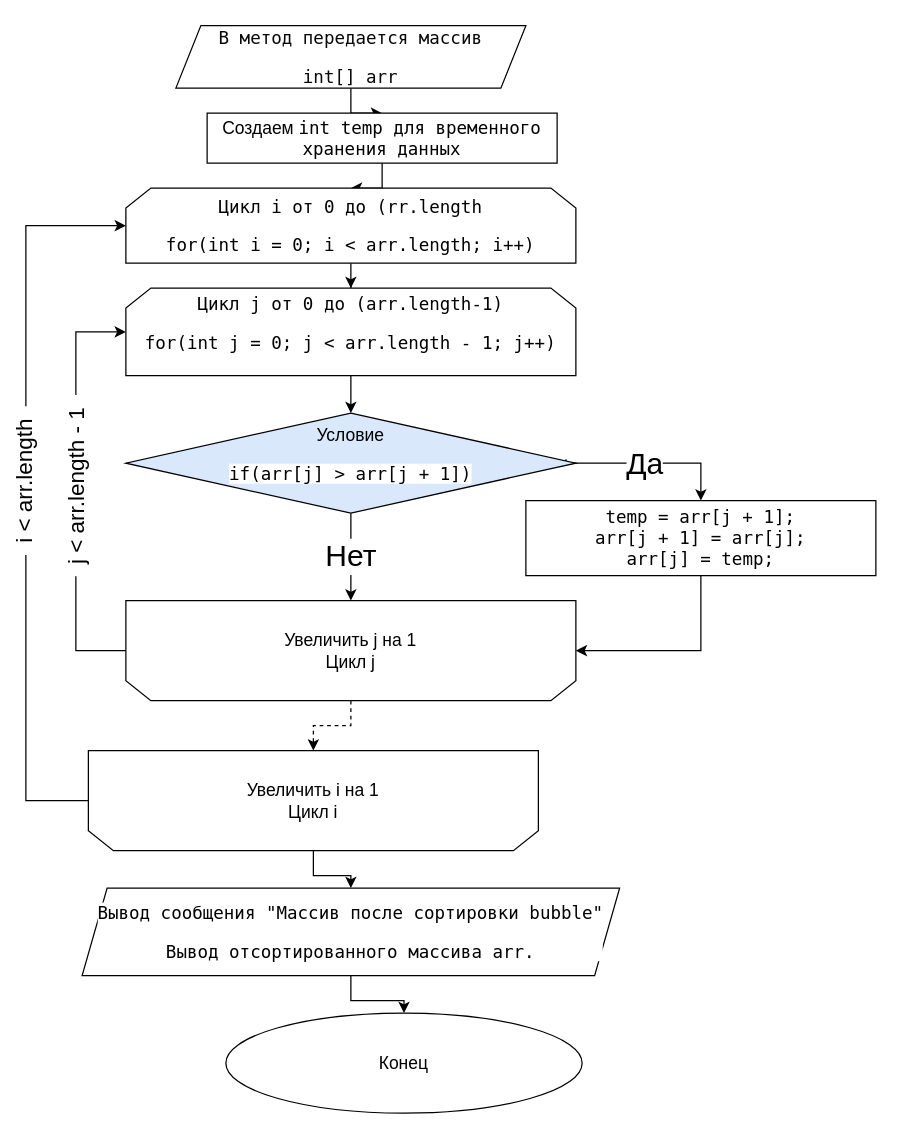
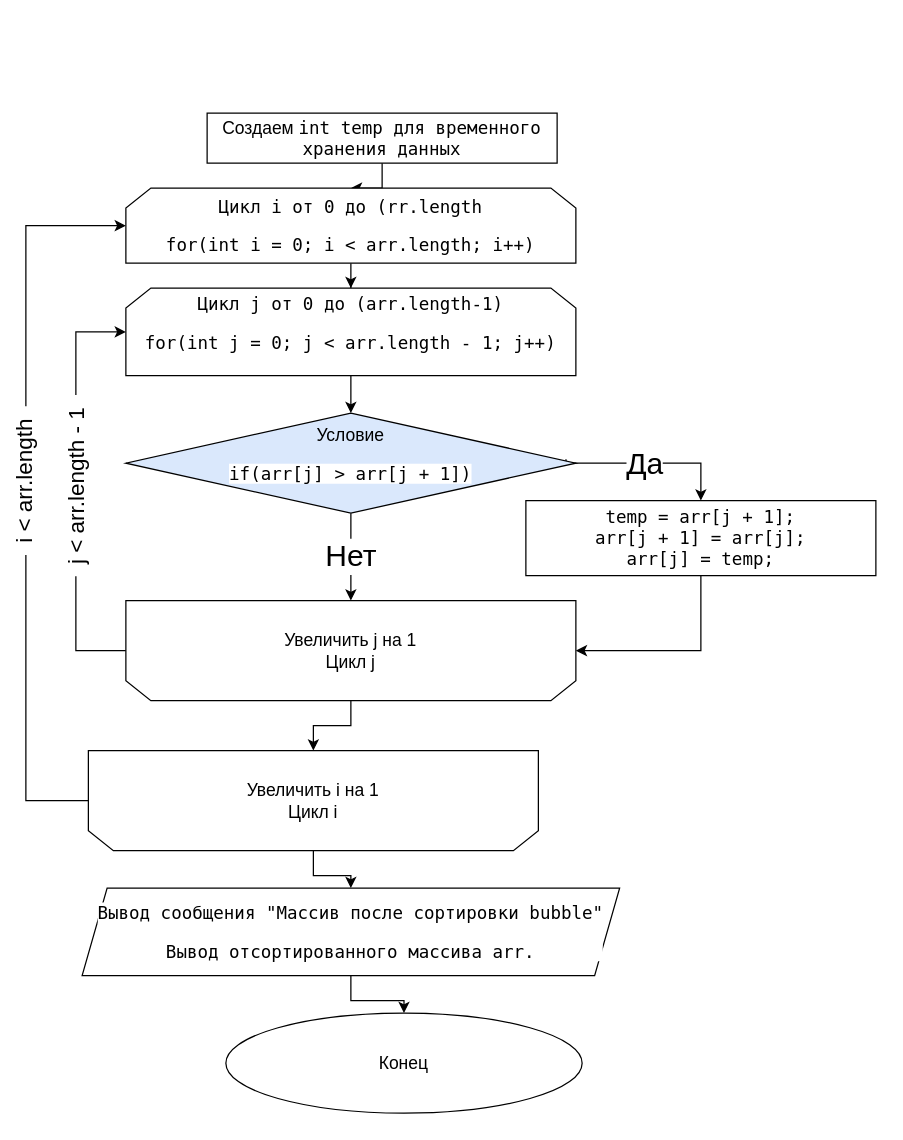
node "В метод передается массивint[] arr": removed
edge "В метод передается массивint[] arr" -> "Создаем int temp для временного хранения данных": removed
edge "Увеличить j на 1Цикл j" -> "Увеличить i на 1Цикл i": style dashed -> solid
